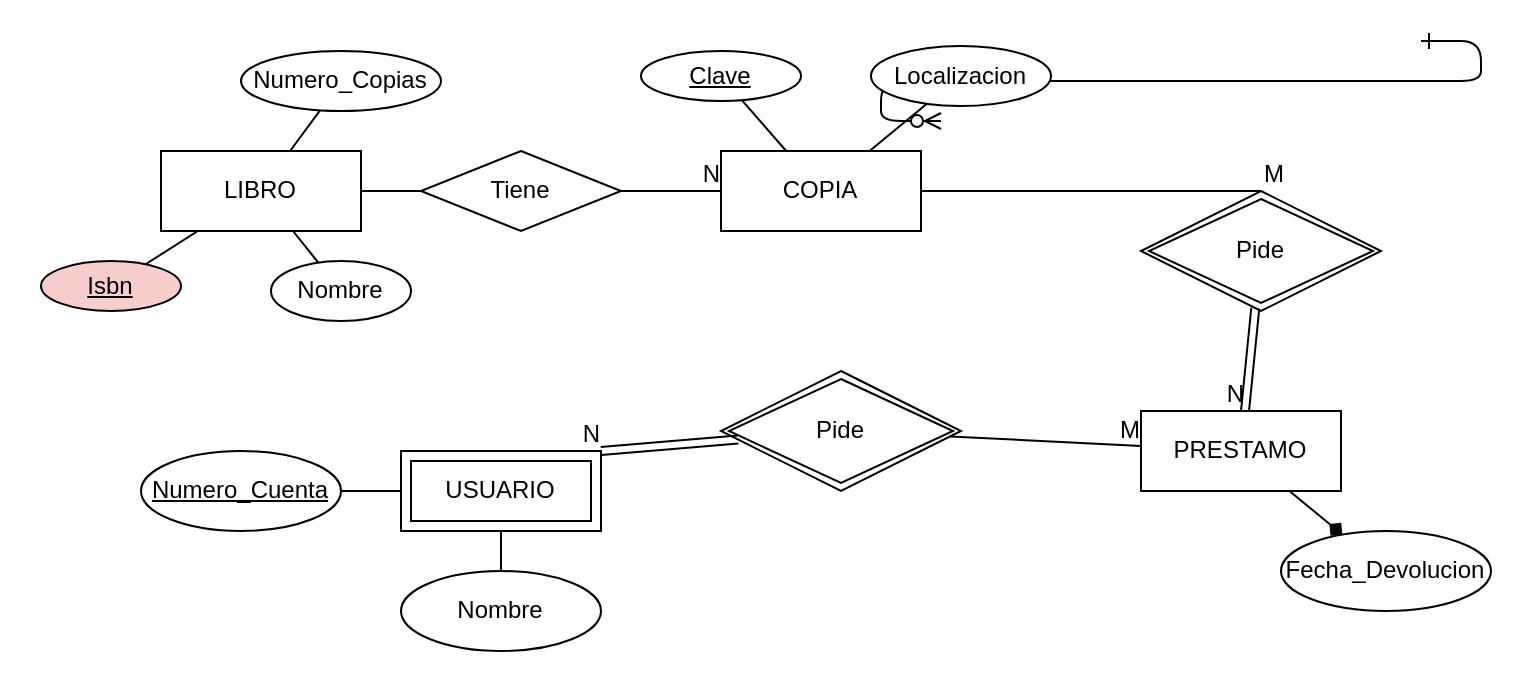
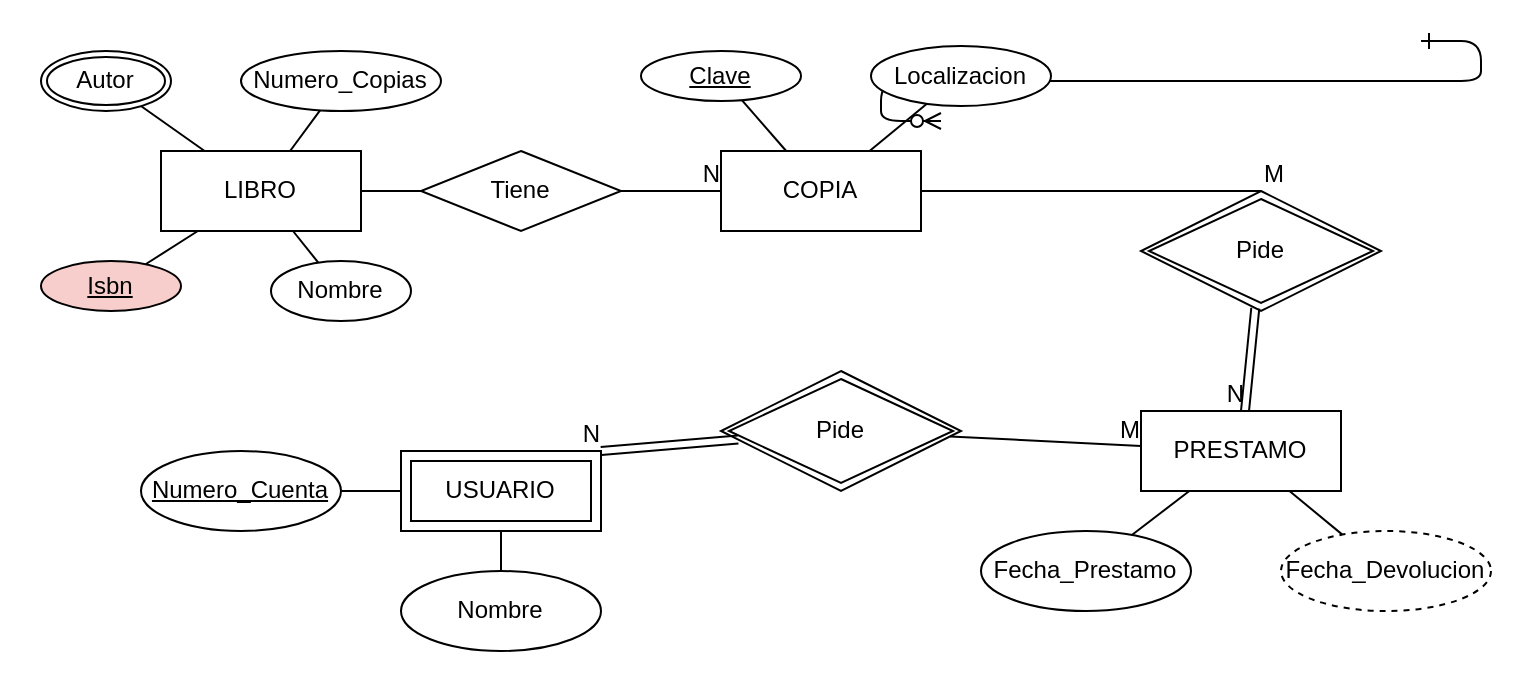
node "Autor": added
edge "Autor" -- "LIBRO": added
edge "PRESTAMO" -- "Fecha_Prestamo": added
edge "PRESTAMO" -> "Fecha_Devolucion": arrowhead diamond -> none
node "Fecha_Prestamo": added
node "Fecha_Devolucion": style solid -> dashed
